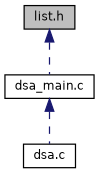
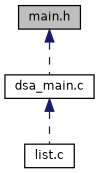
node "list.h": label "list.h" -> "main.h"
node "dsa.c": label "dsa.c" -> "list.c"
